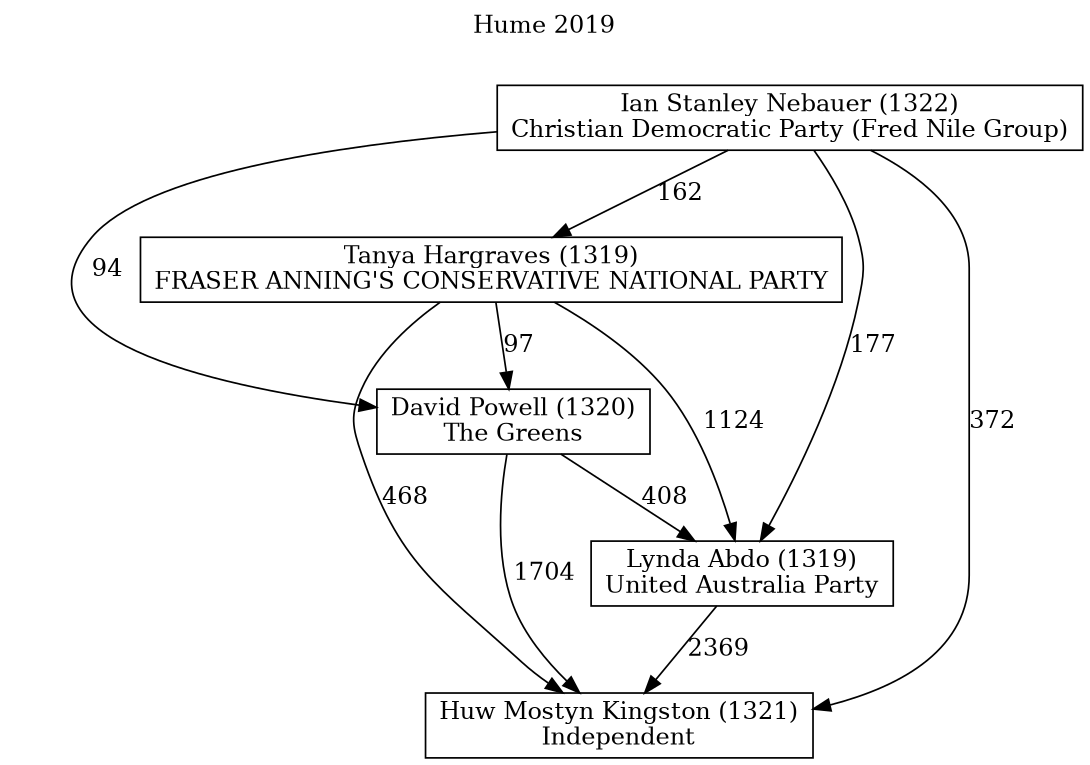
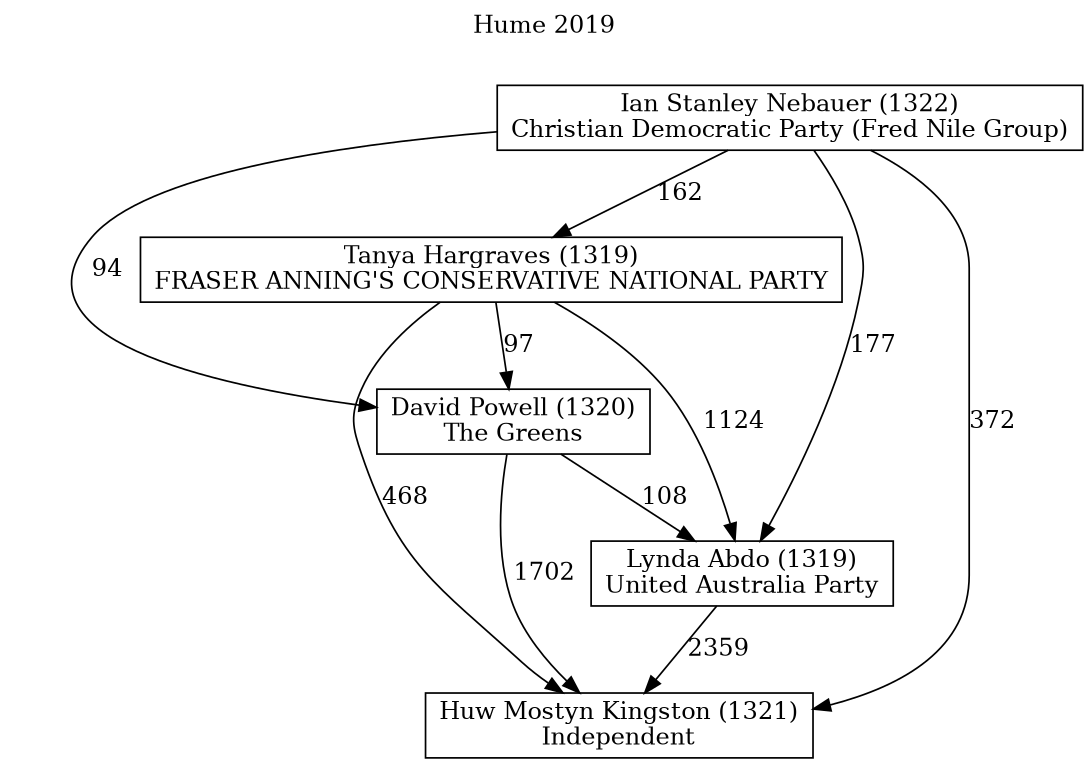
edge "David Powell (1320) The Greens" -> "Lynda Abdo (1319) United Australia Party": label "408" -> "108"
edge "David Powell (1320) The Greens" -> "Huw Mostyn Kingston (1321) Independent": label "1704" -> "1702"
edge "Lynda Abdo (1319) United Australia Party" -> "Huw Mostyn Kingston (1321) Independent": label "2369" -> "2359"
